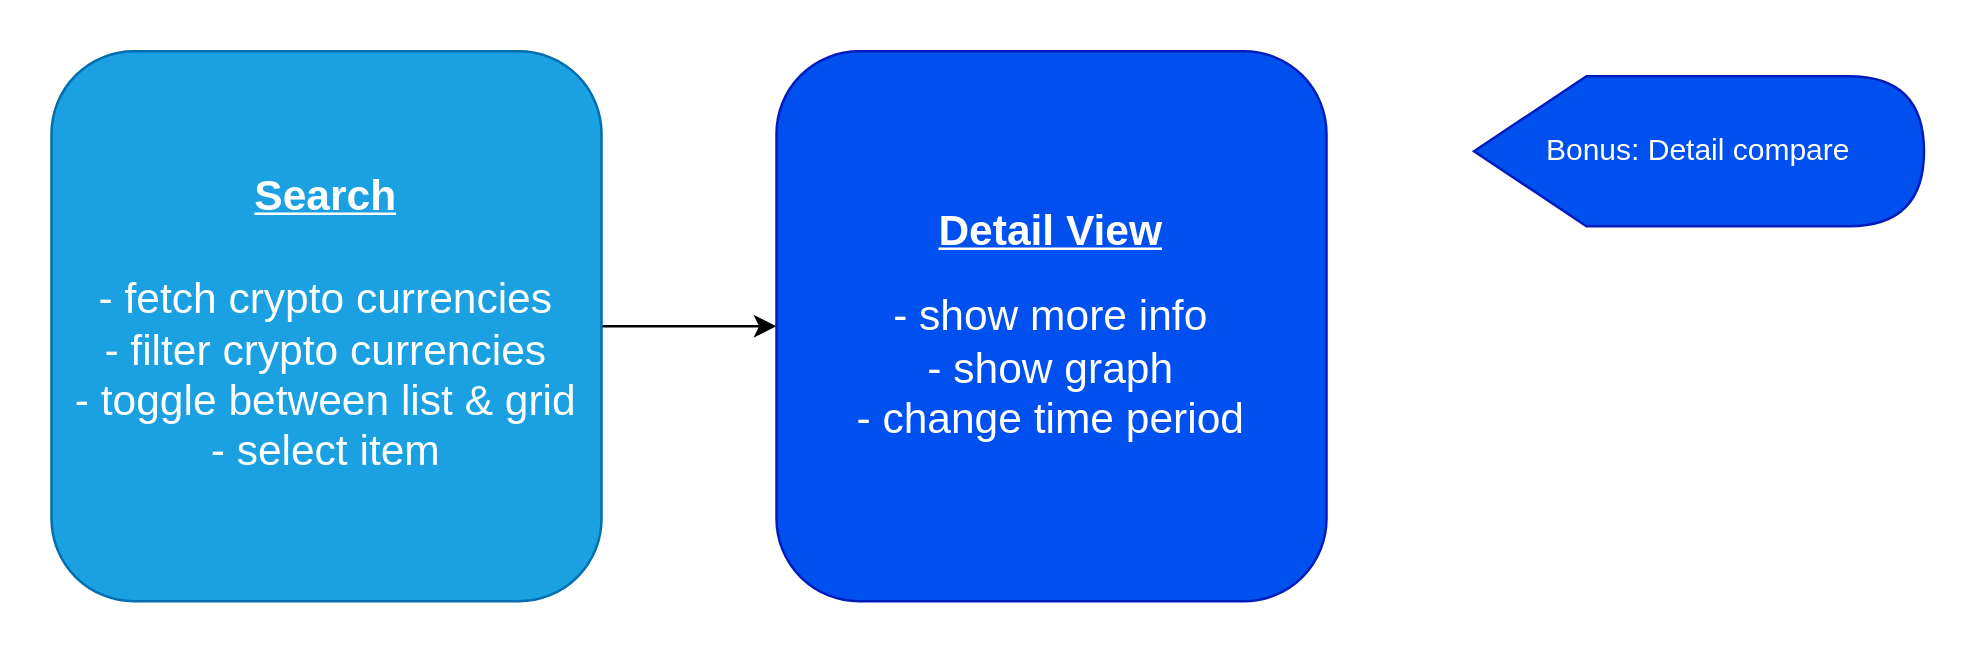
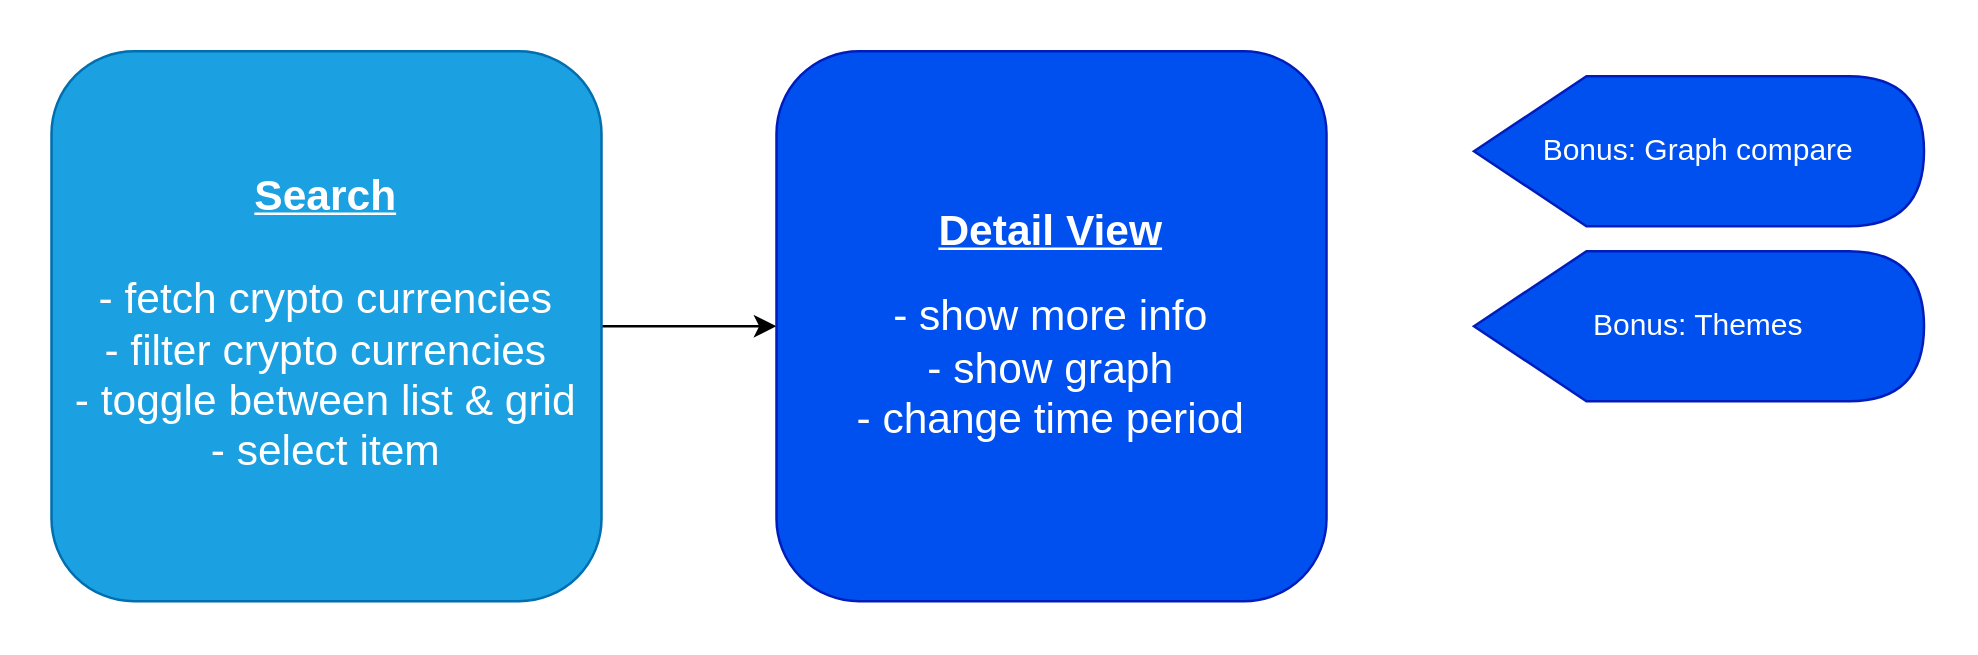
node "Bonus: Detail compare": label "Bonus: Detail compare" -> "Bonus: Graph compare"
node "Bonus: Themes": added
